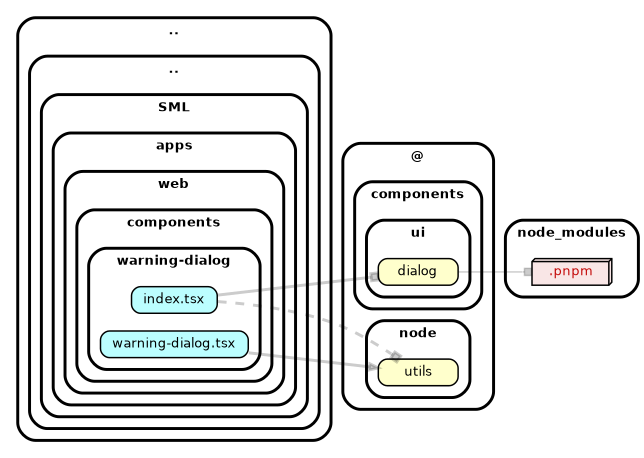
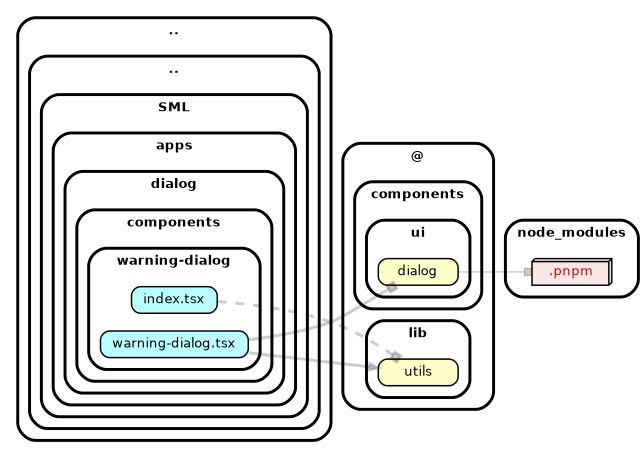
cluster "web": label "web" -> "dialog"
edge "index.tsx" -> "dialog": now "warning-dialog.tsx" -> "dialog"
cluster "node": label "node" -> "lib"
